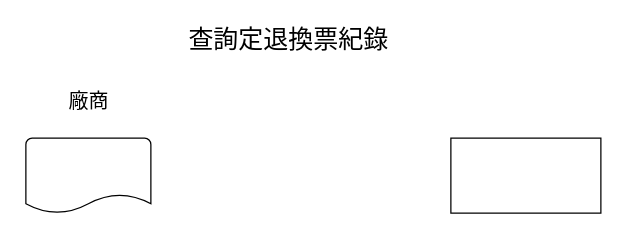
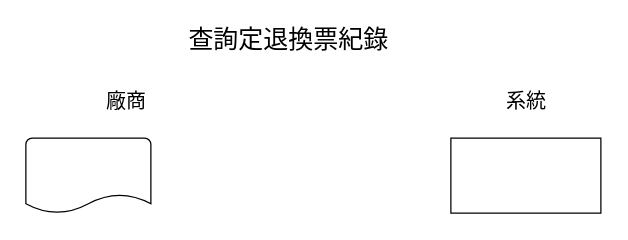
node "廠商": moved (88, 101) -> (126, 101)
node "系統": added
